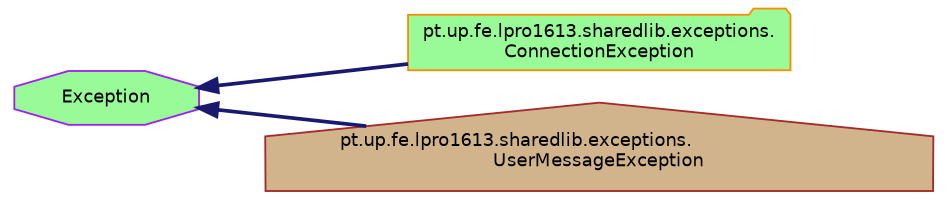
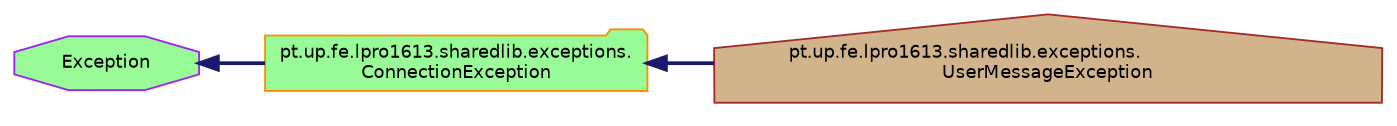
edge "pt.up.fe.lpro1613.sharedlib.exceptions. UserMessageException" -> "Exception": now "pt.up.fe.lpro1613.sharedlib.exceptions. UserMessageException" -> "pt.up.fe.lpro1613.sharedlib.exceptions. ConnectionException"
